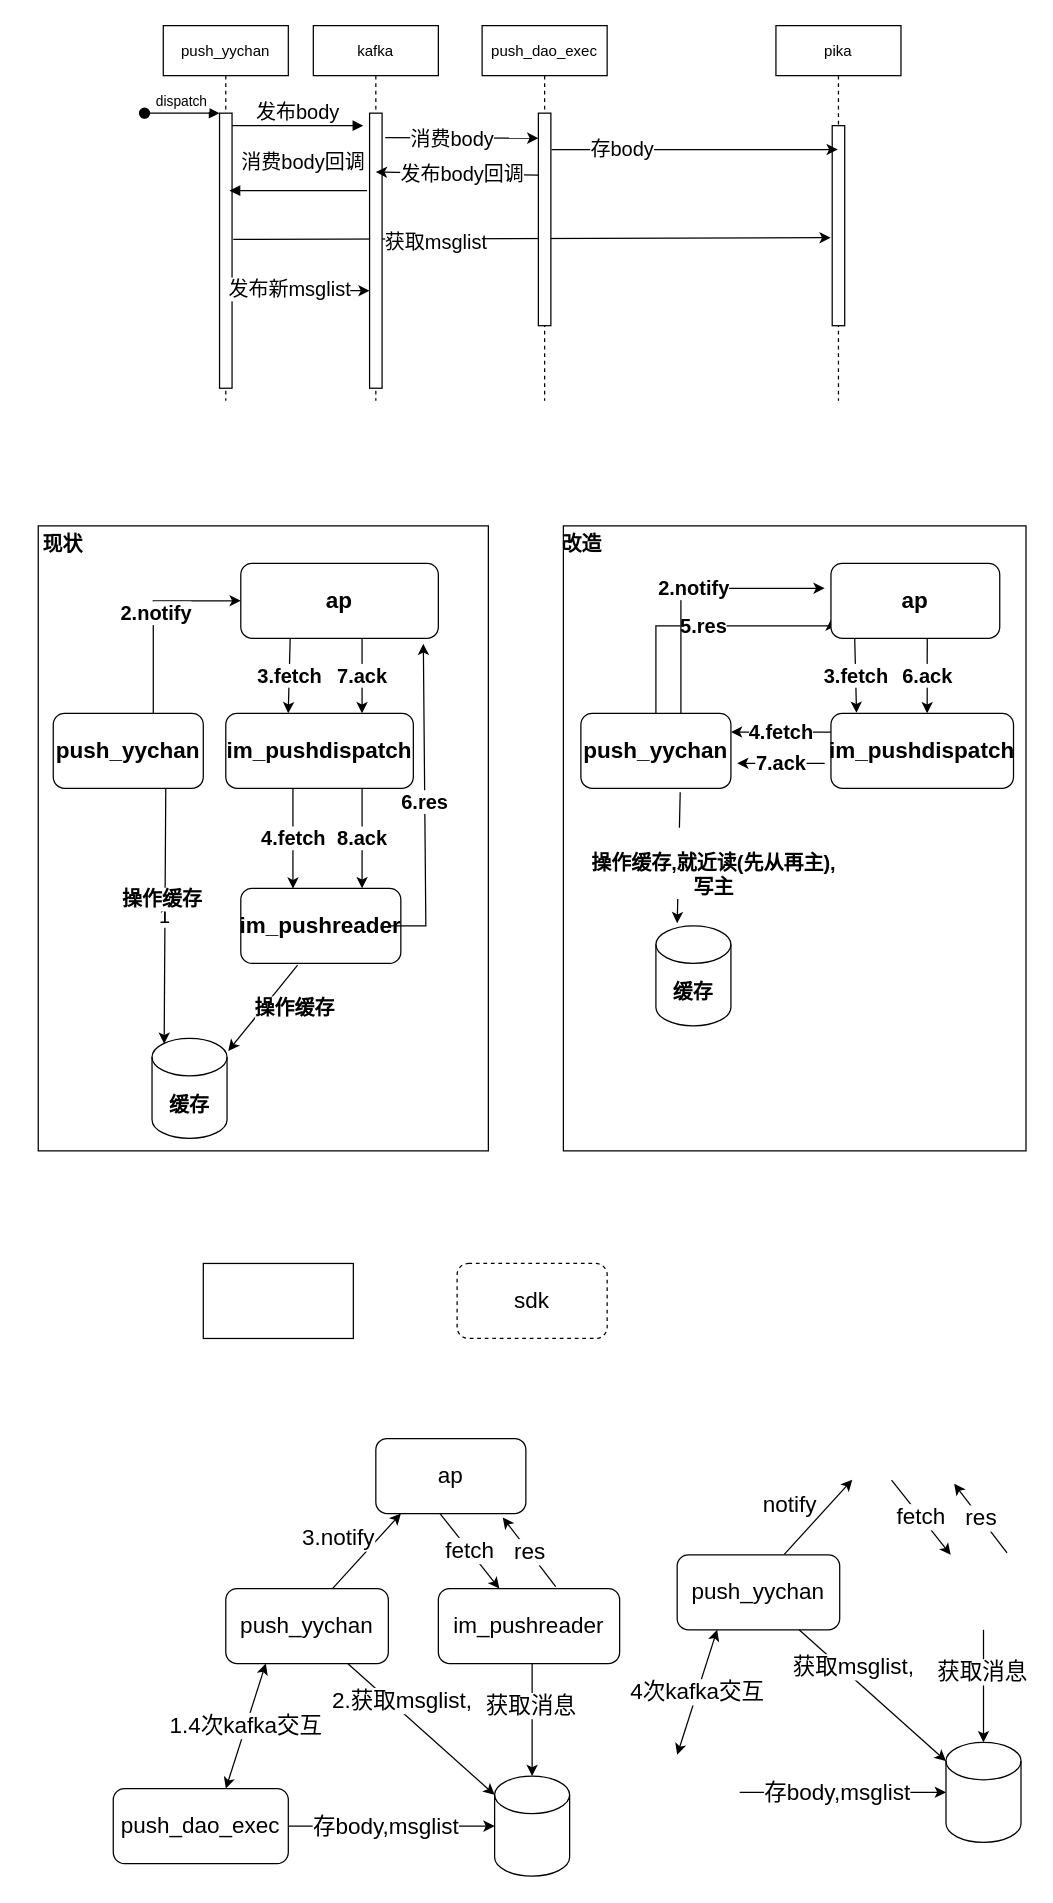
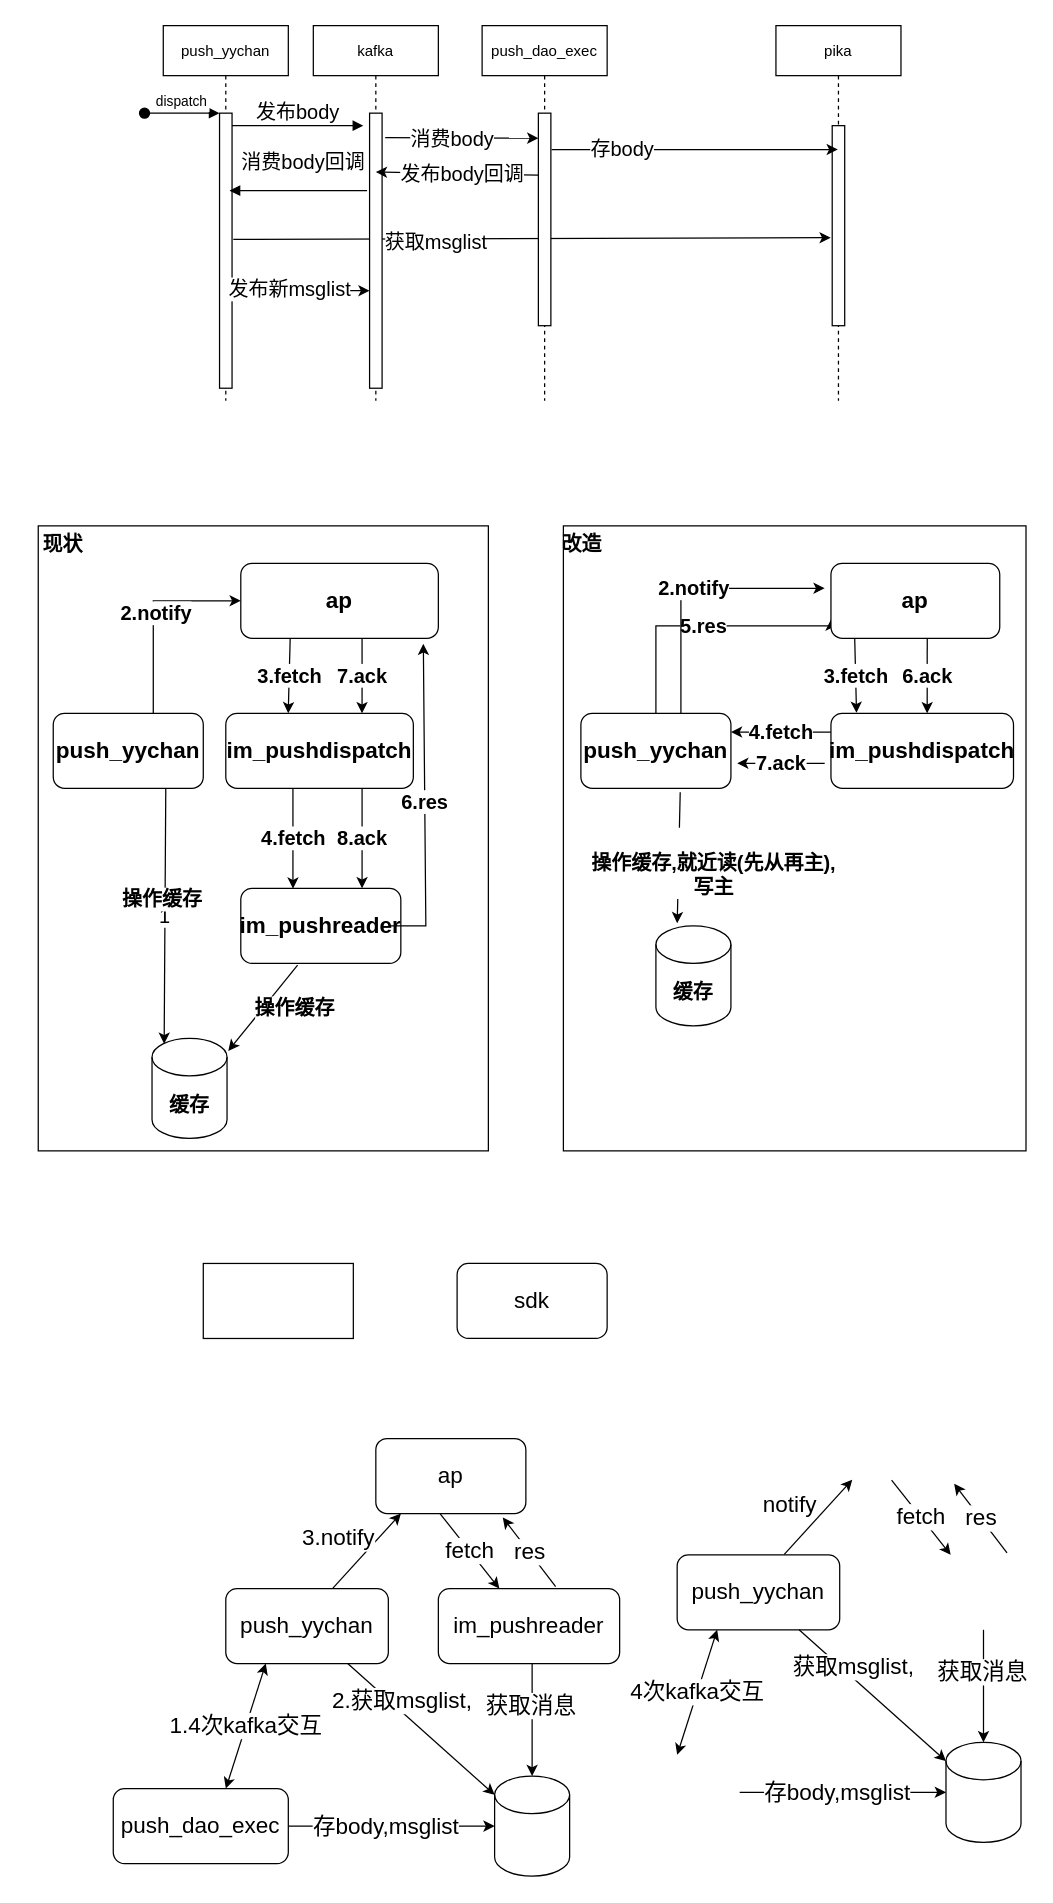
node "sdk": style dashed -> solid
